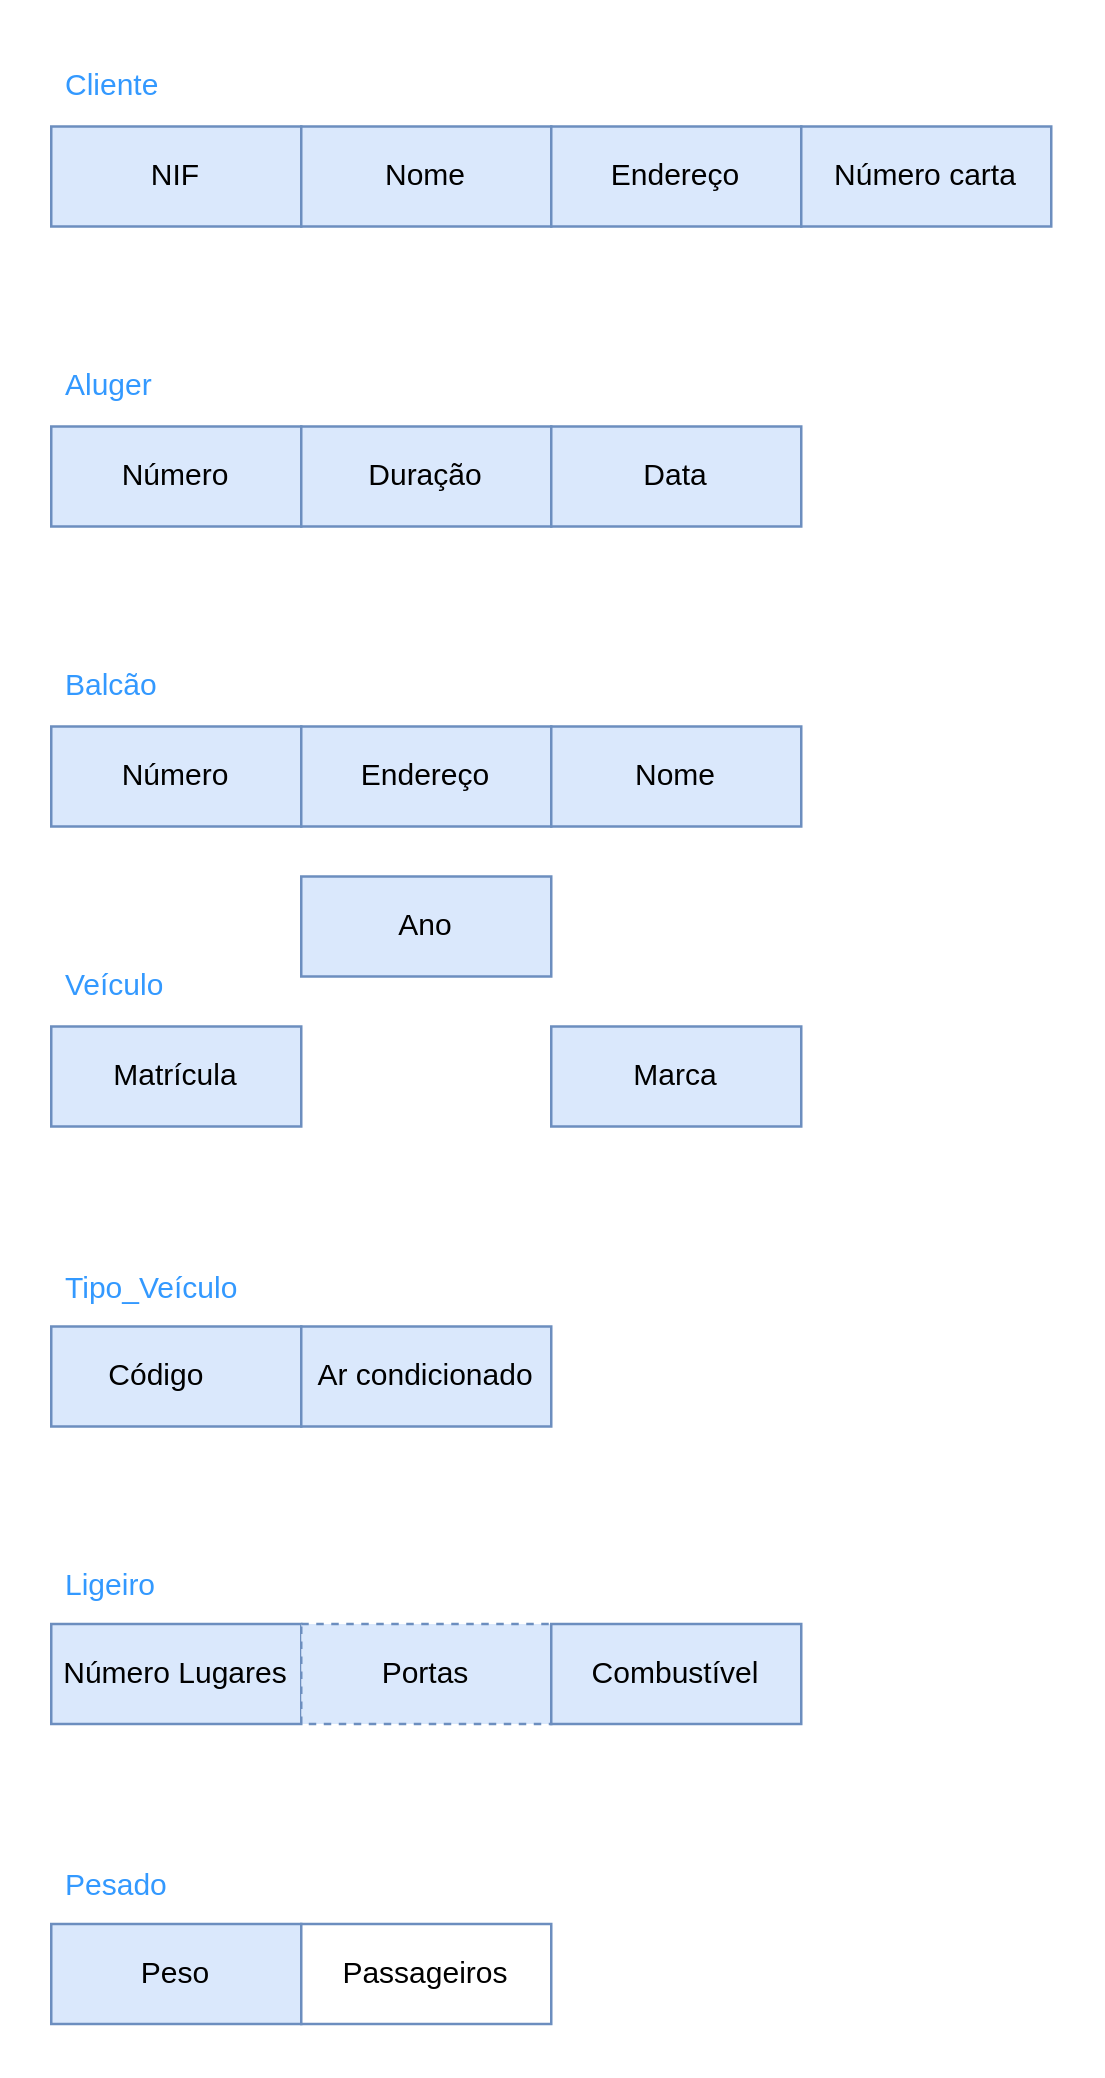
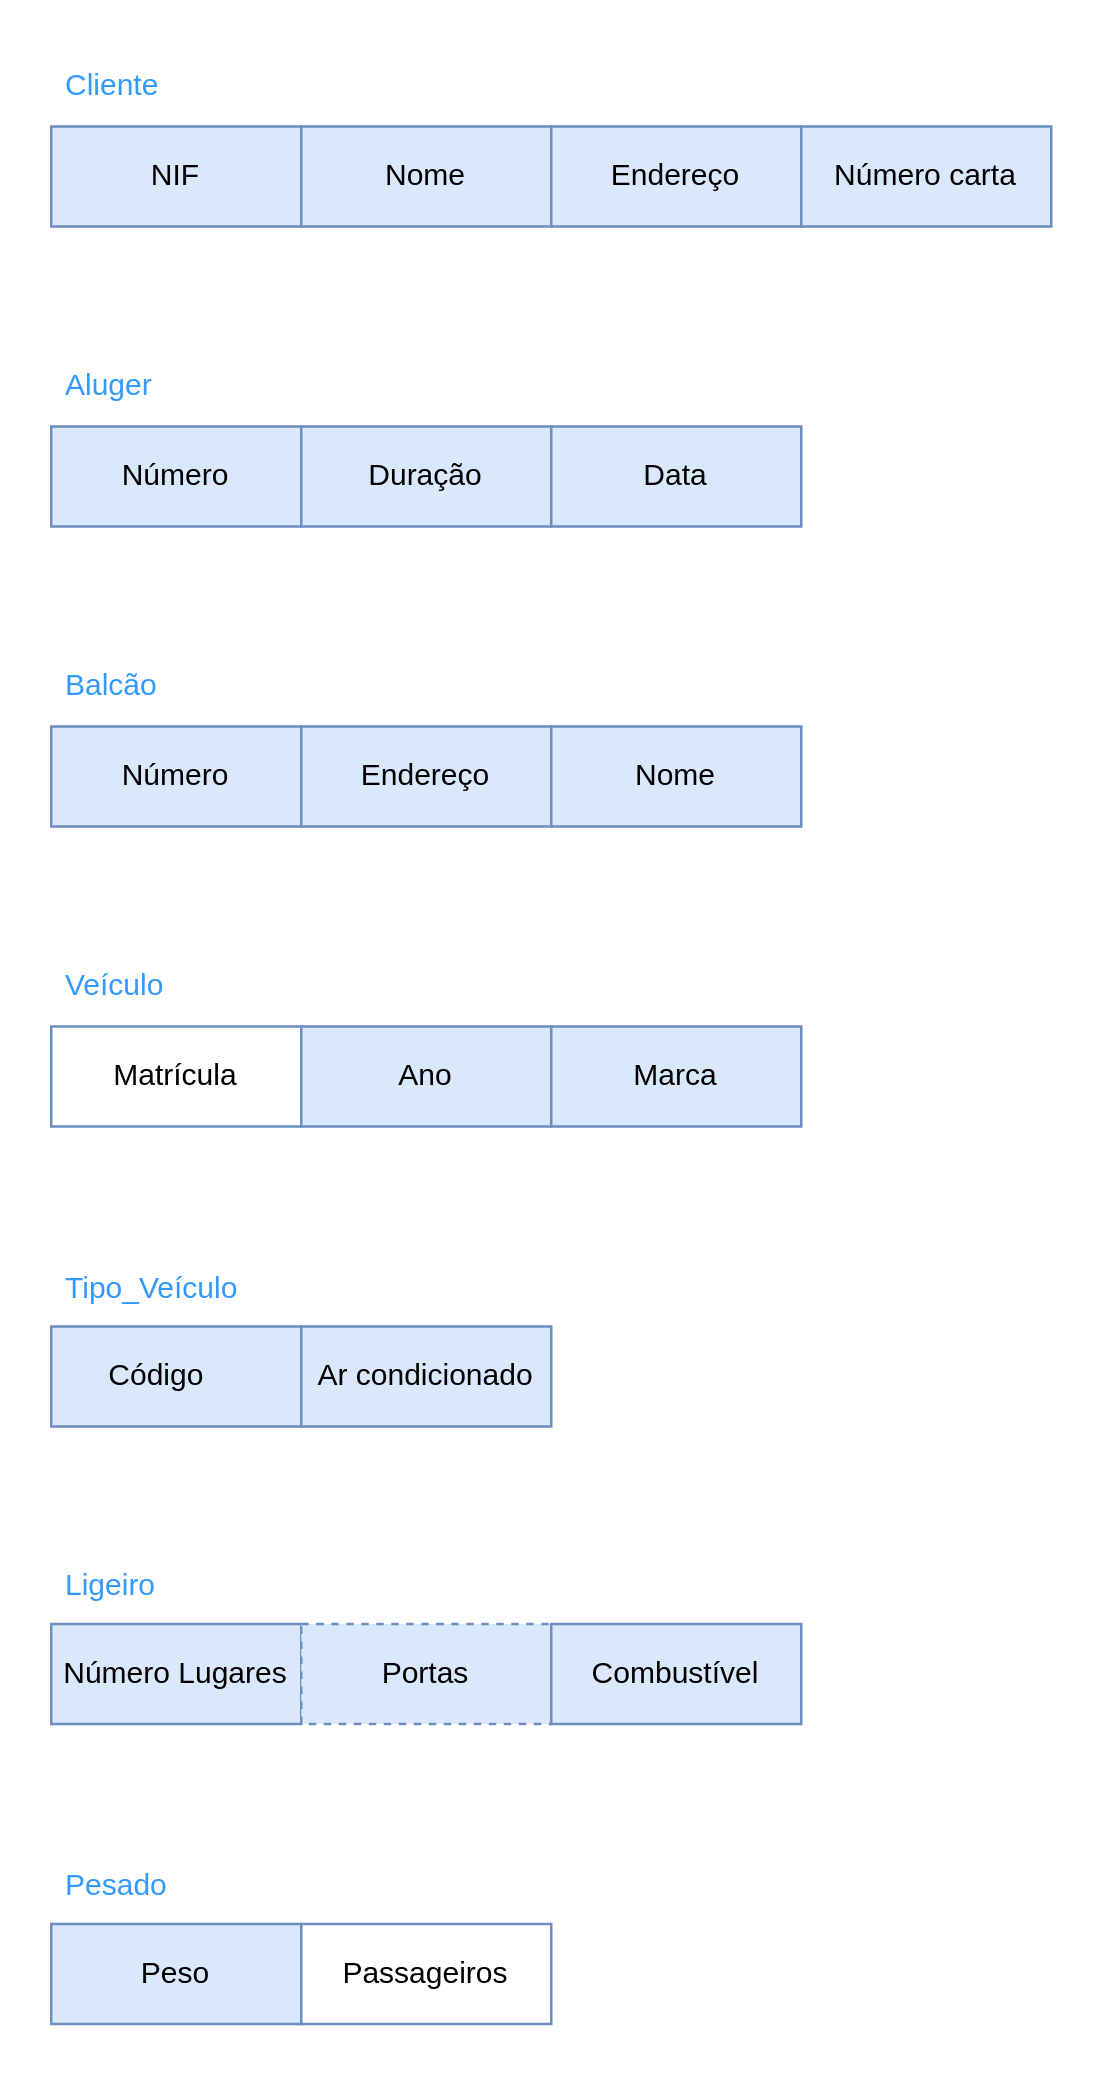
node "Ano": moved (426, 926) -> (426, 1076)
node "Matrícula": fillcolor #dae8fc -> #ffffff
